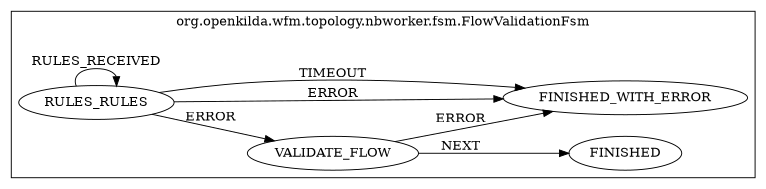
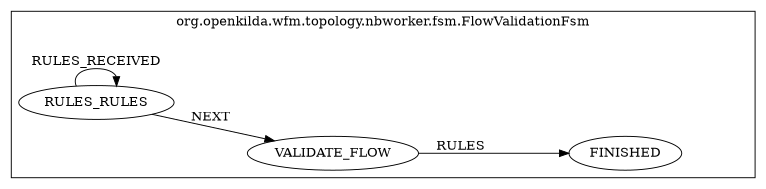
node "FINISHED_WITH_ERROR": removed
edge "RULES_RULES" -> "VALIDATE_FLOW": label "ERROR" -> "NEXT"
edge "VALIDATE_FLOW" -> "FINISHED": label "NEXT" -> "RULES"
